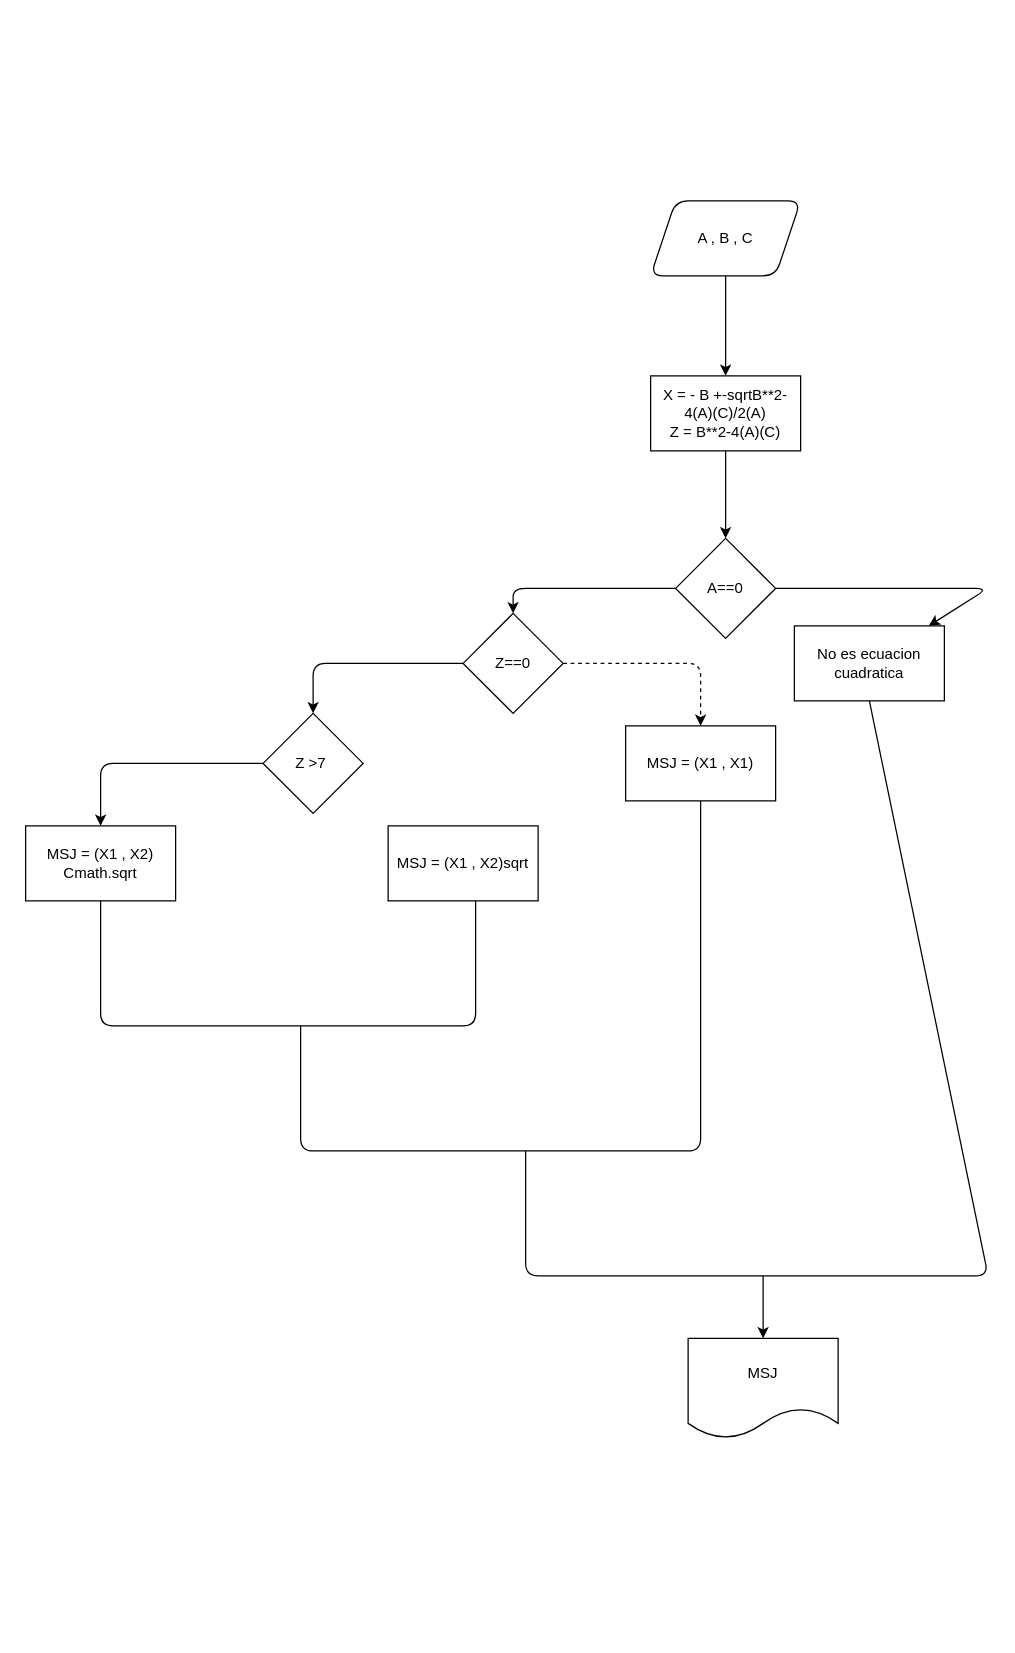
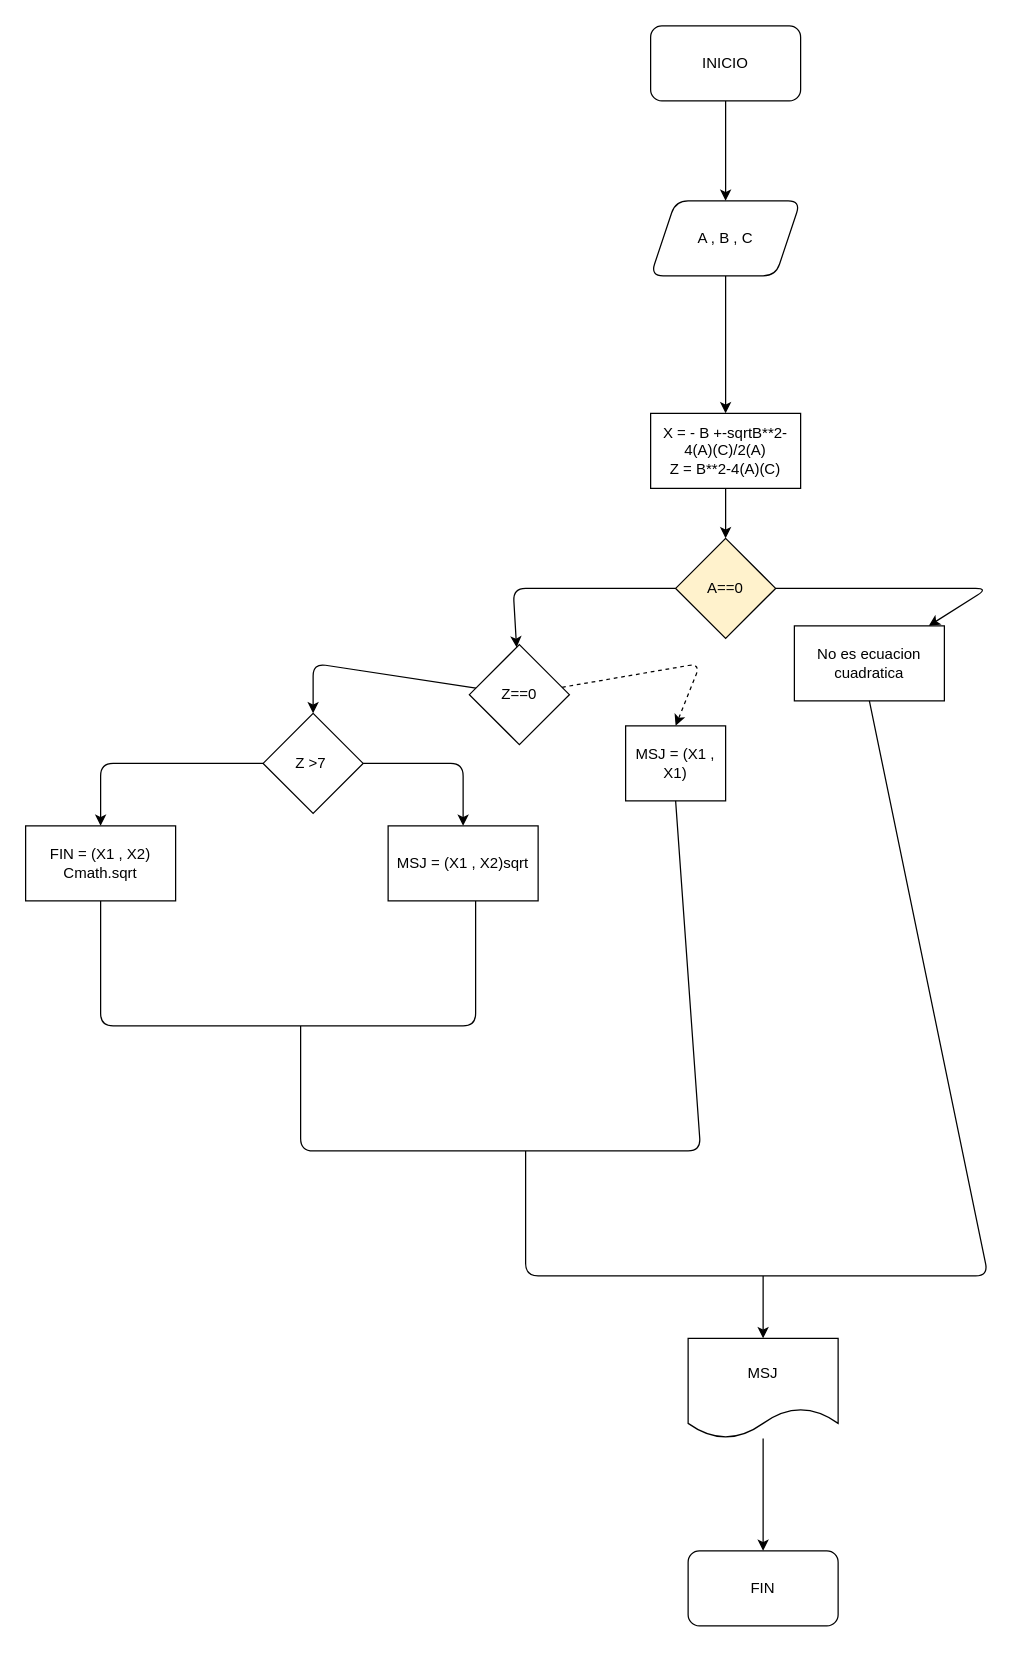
node "INICIO": added
edge "INICIO" -> "A , B , C": added
node "X = - B +-sqrtB**2-4(A)(C)/2(A) Z = B**2-4(A)(C)": moved (726, 413) -> (726, 451)
node "A==0": fillcolor #ffffff -> #fff2cc
node "Z==0": moved (513, 663) -> (519, 694)
edge "Z >7" -> "MSJ = (X1 , X2)sqrt": added
node "MSJ = (X1 , X1)": size 150x75 -> 100x75
node "MSJ = (X1 , X2) Cmath.sqrt": label "MSJ = (X1 , X2) Cmath.sqrt" -> "FIN = (X1 , X2) Cmath.sqrt"
edge "MSJ" -> "FIN": added
node "FIN": added
